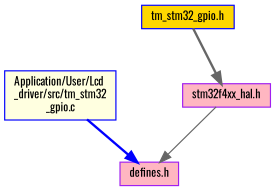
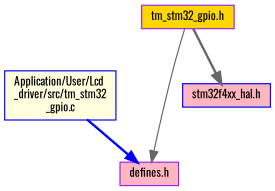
node "tm_stm32_gpio.h": color blue -> purple
node "stm32f4xx_hal.h": color purple -> blue
edge "stm32f4xx_hal.h" -> "defines.h": now "tm_stm32_gpio.h" -> "defines.h"
